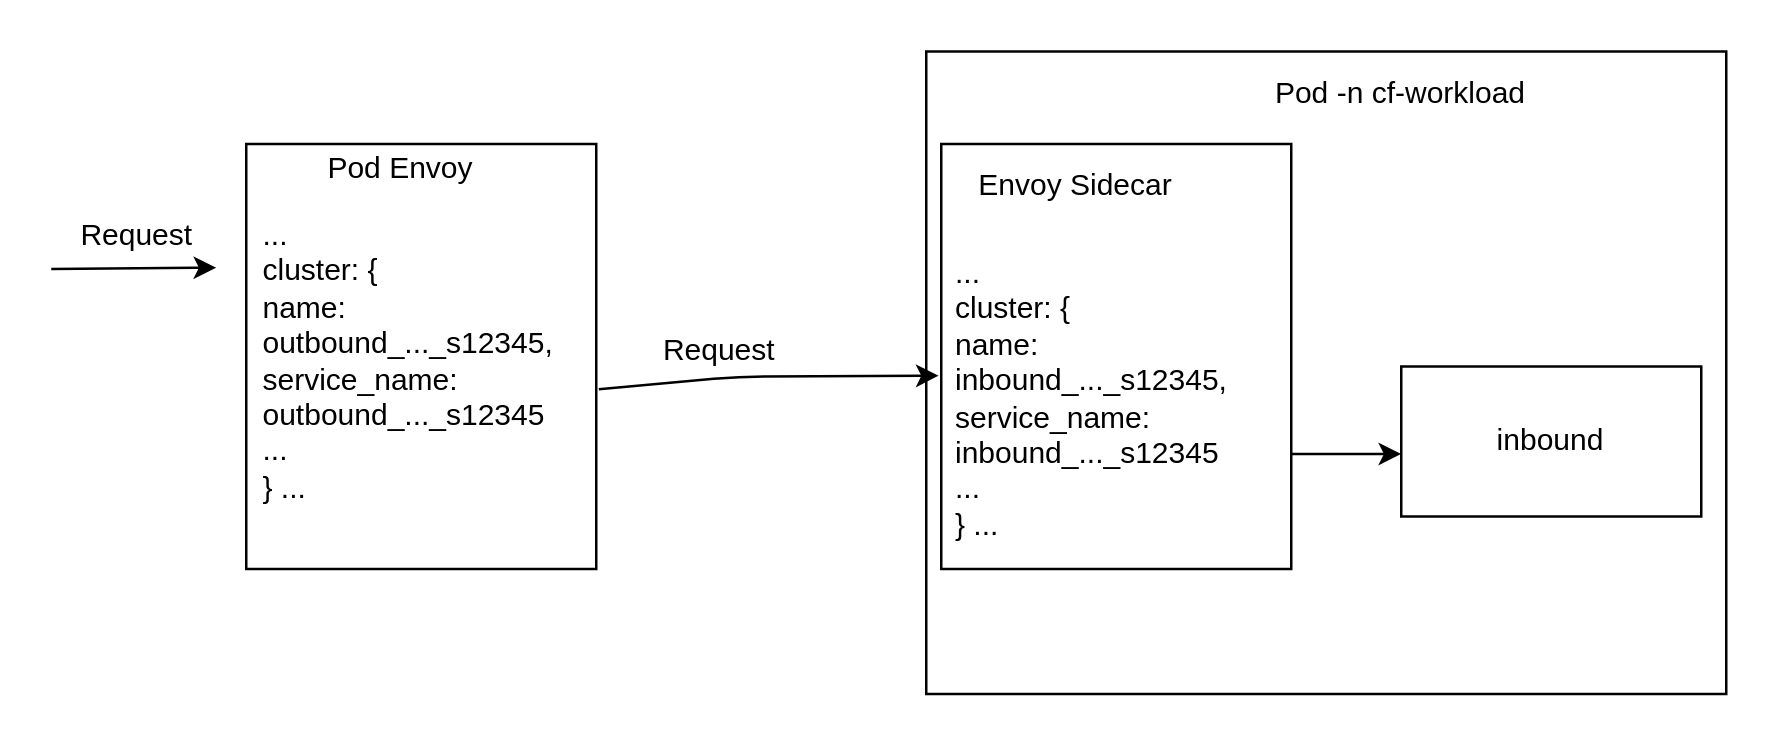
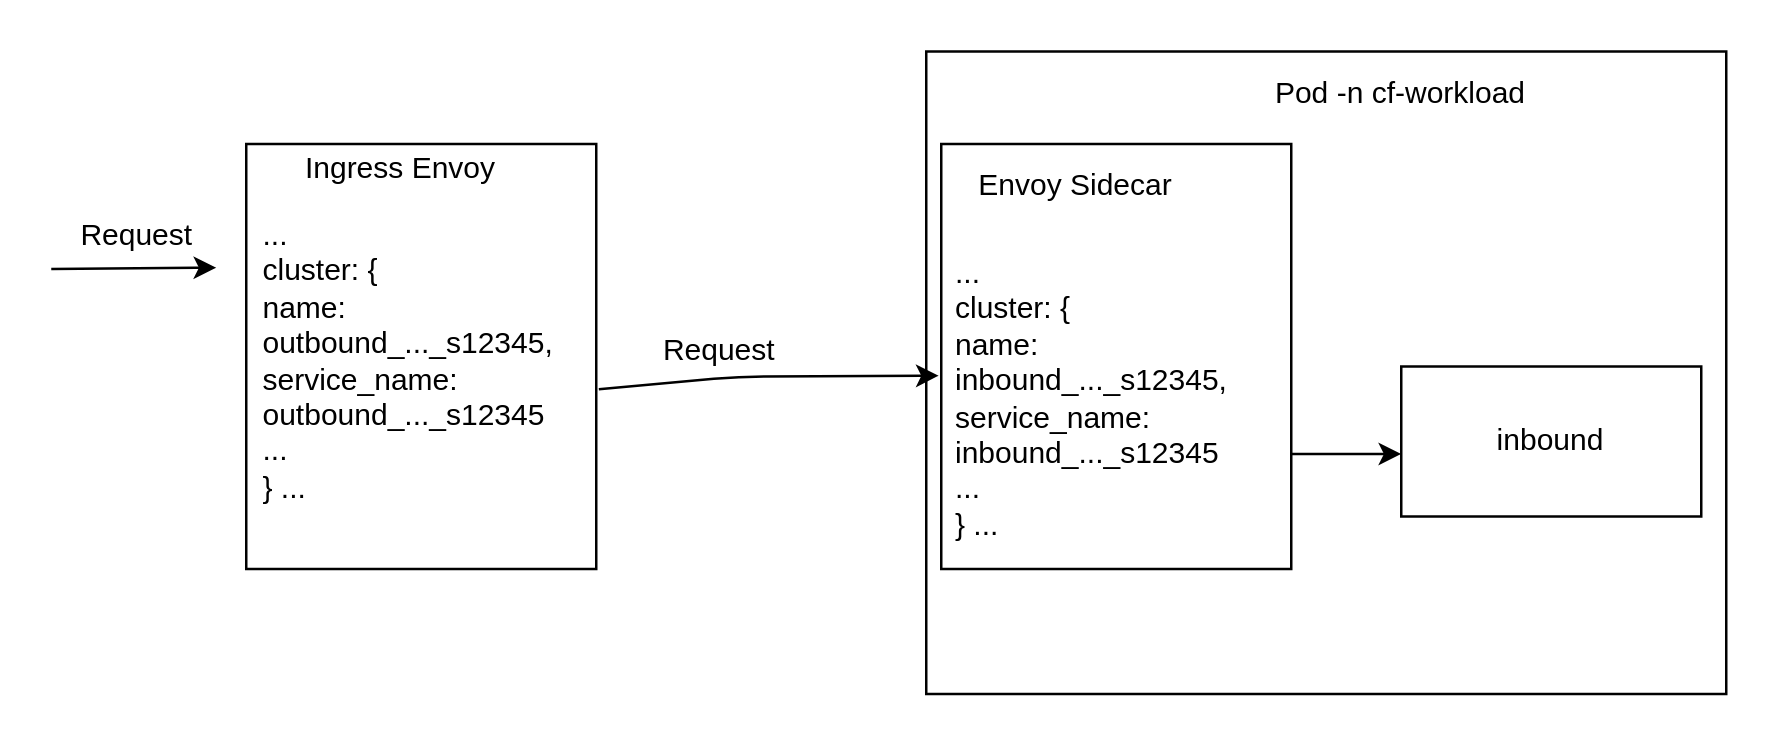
node "Pod Envoy": label "Pod Envoy" -> "Ingress Envoy"
